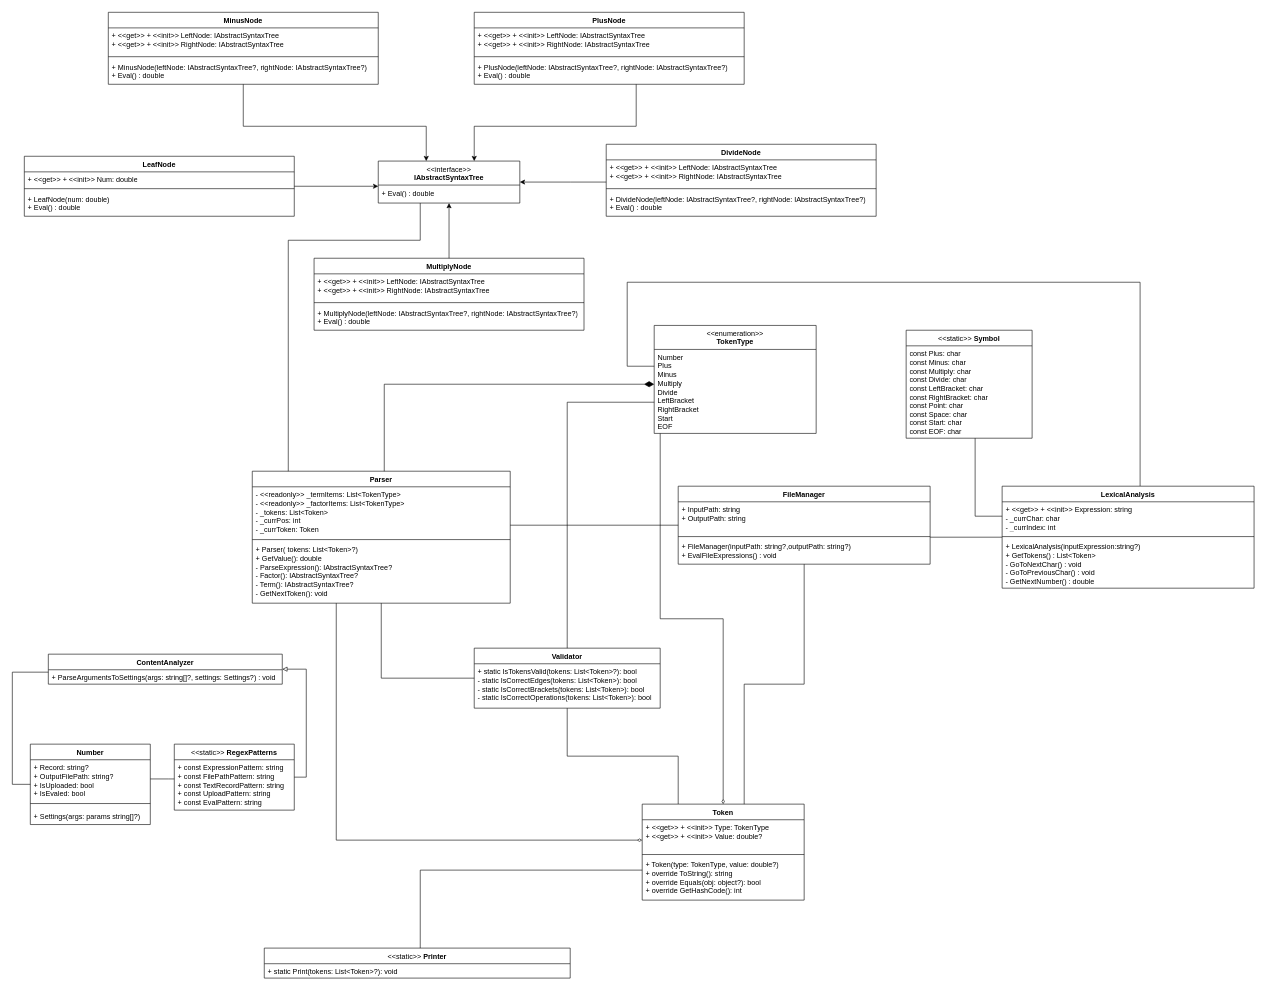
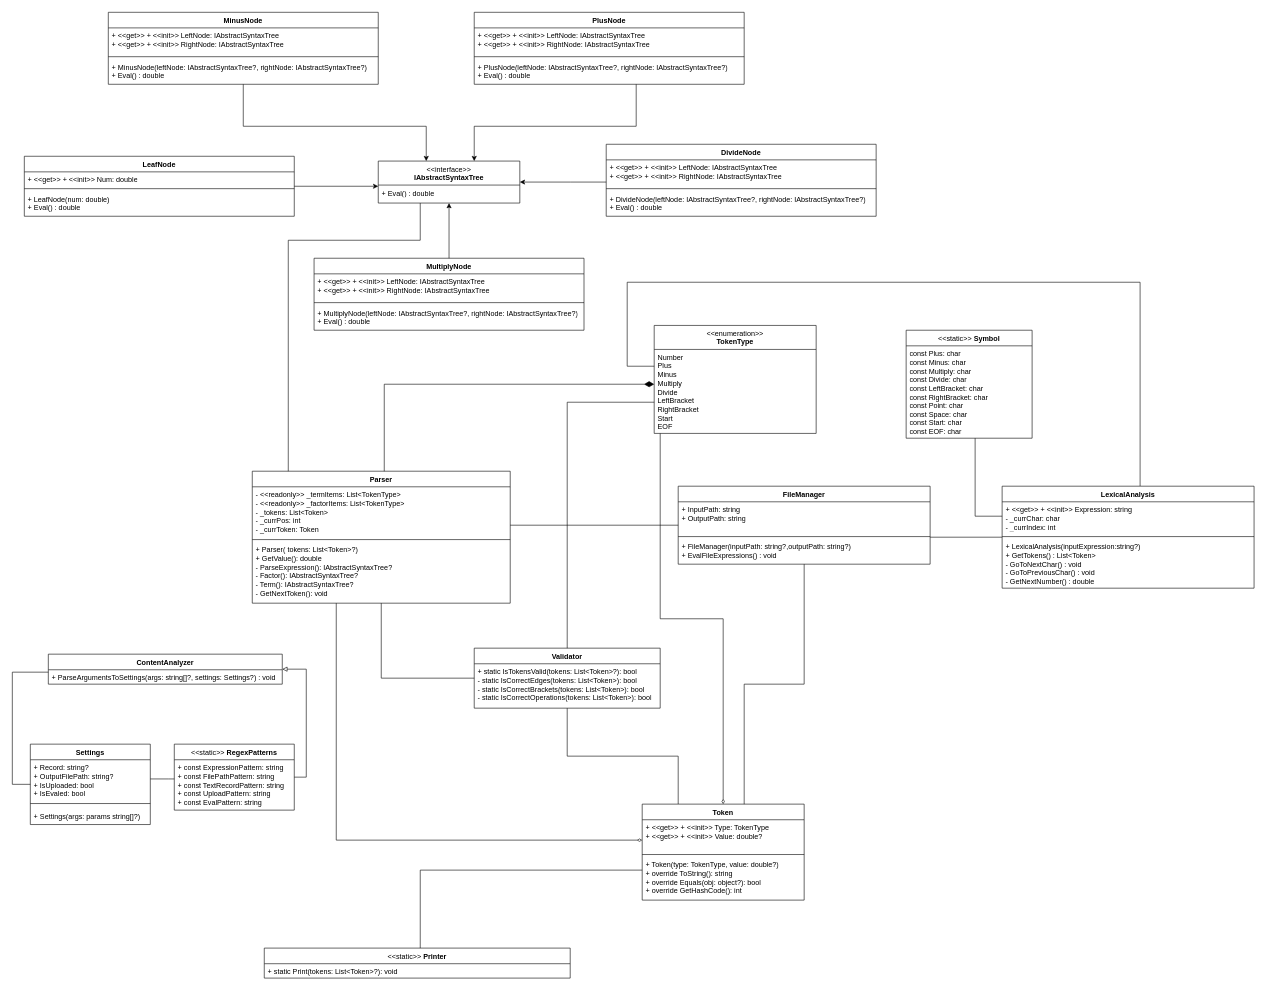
node "Number": label "Number" -> "Settings"
